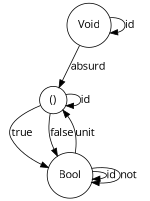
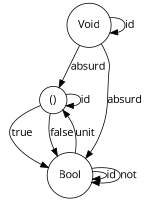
edge "Void" -> "Bool": added, label "absurd"
